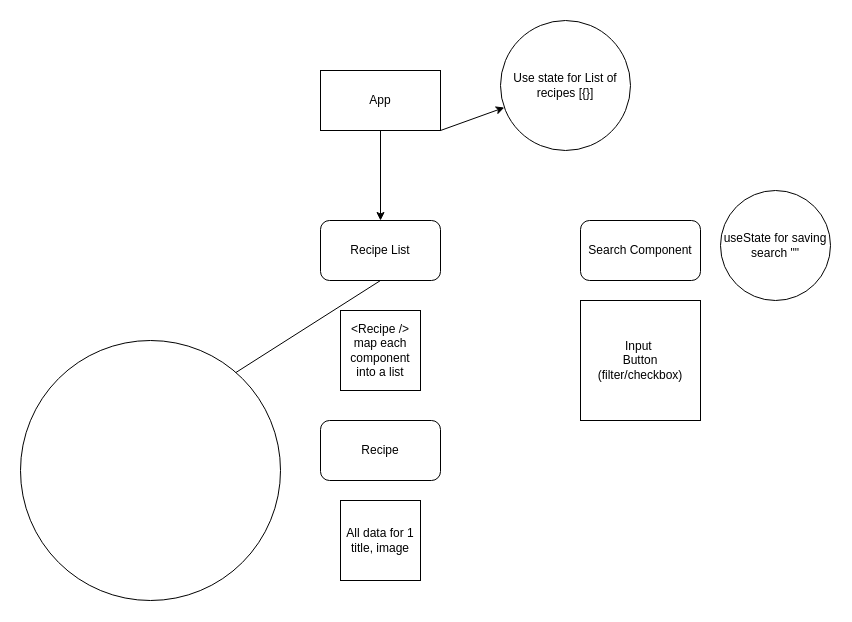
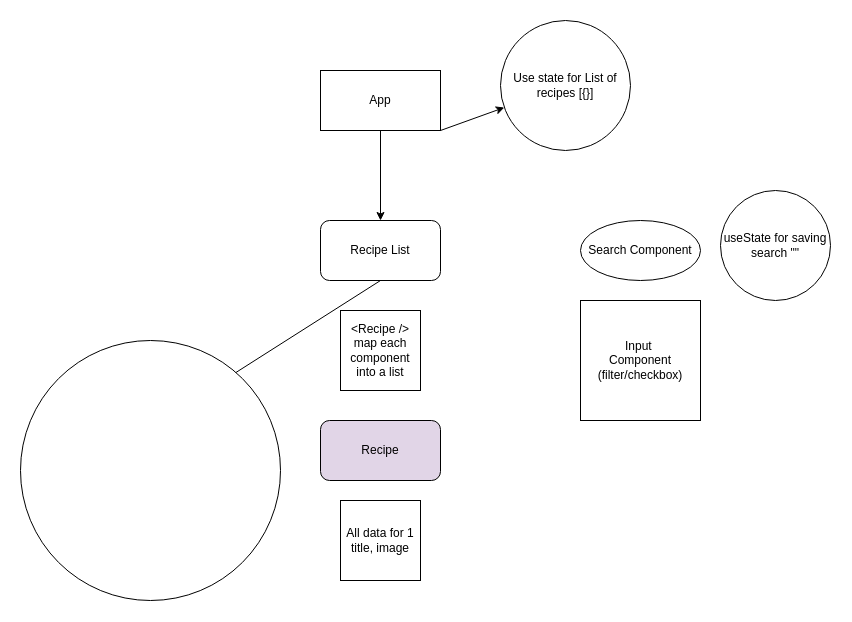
node "Search Component": shape rounded rectangle -> ellipse
node "Input Button (filter/checkbox)": label "Input Button (filter/checkbox)" -> "Input Component (filter/checkbox)"
node "Recipe": fillcolor #ffffff -> #e1d5e7
